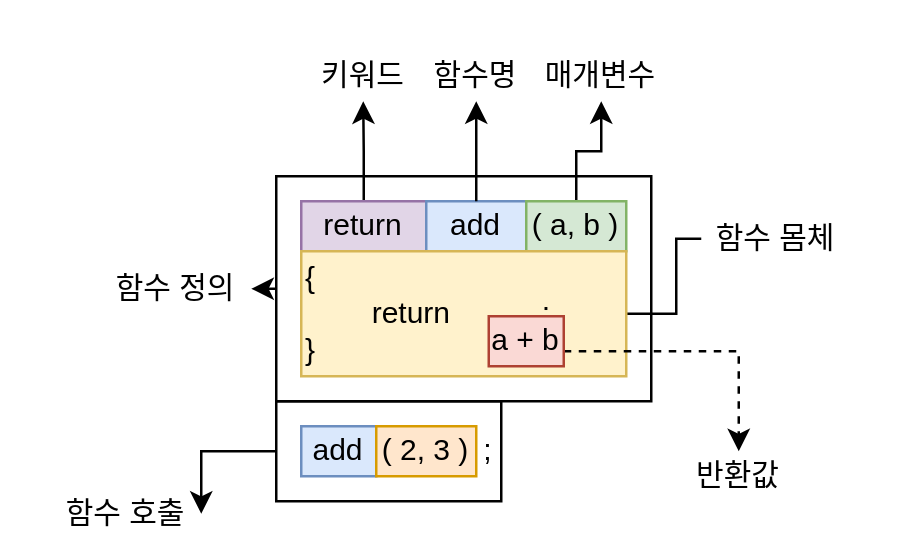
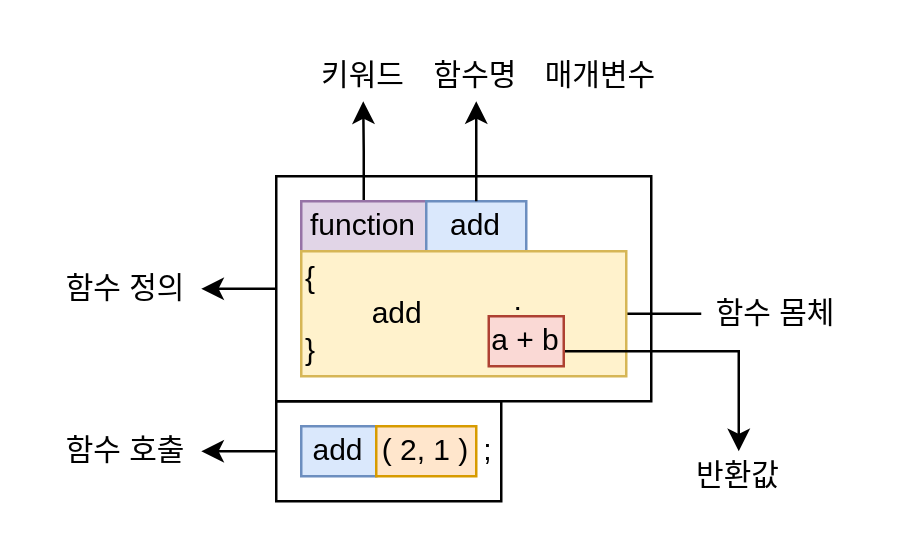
edge "( a, b )" -> "매개변수": removed
node "return": label "return" -> "function"
node "( a, b )": removed
node "함수 몸체": moved (776, 239) -> (776, 314)
node "함수 정의": moved (176, 289) -> (126, 289)
node "{ return ; }": label "{ return ; }" -> "{ add ; }"
edge "a + b" -> "반환값": style dashed -> solid
node "( 2, 3 )": label "( 2, 3 )" -> "( 2, 1 )"
node "함수 호출": moved (126, 514) -> (126, 451)
